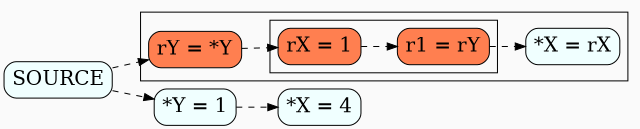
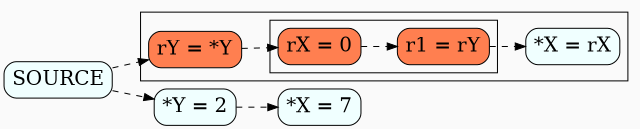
node "rX = 1": label "rX = 1" -> "rX = 0"
node "*Y = 1": label "*Y = 1" -> "*Y = 2"
node "*X = 4": label "*X = 4" -> "*X = 7"
